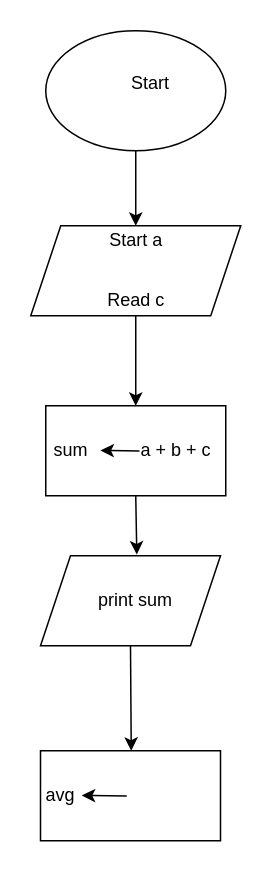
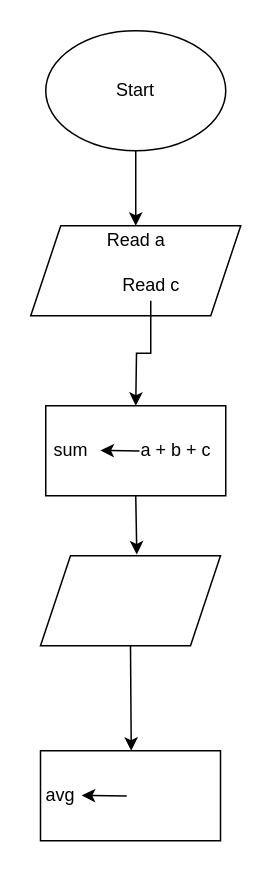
node "Start": moved (151, 83) -> (136, 91)
node "Start a": label "Start a" -> "Read a"
node "Read c": moved (136, 301) -> (151, 286)
node "print sum": removed
